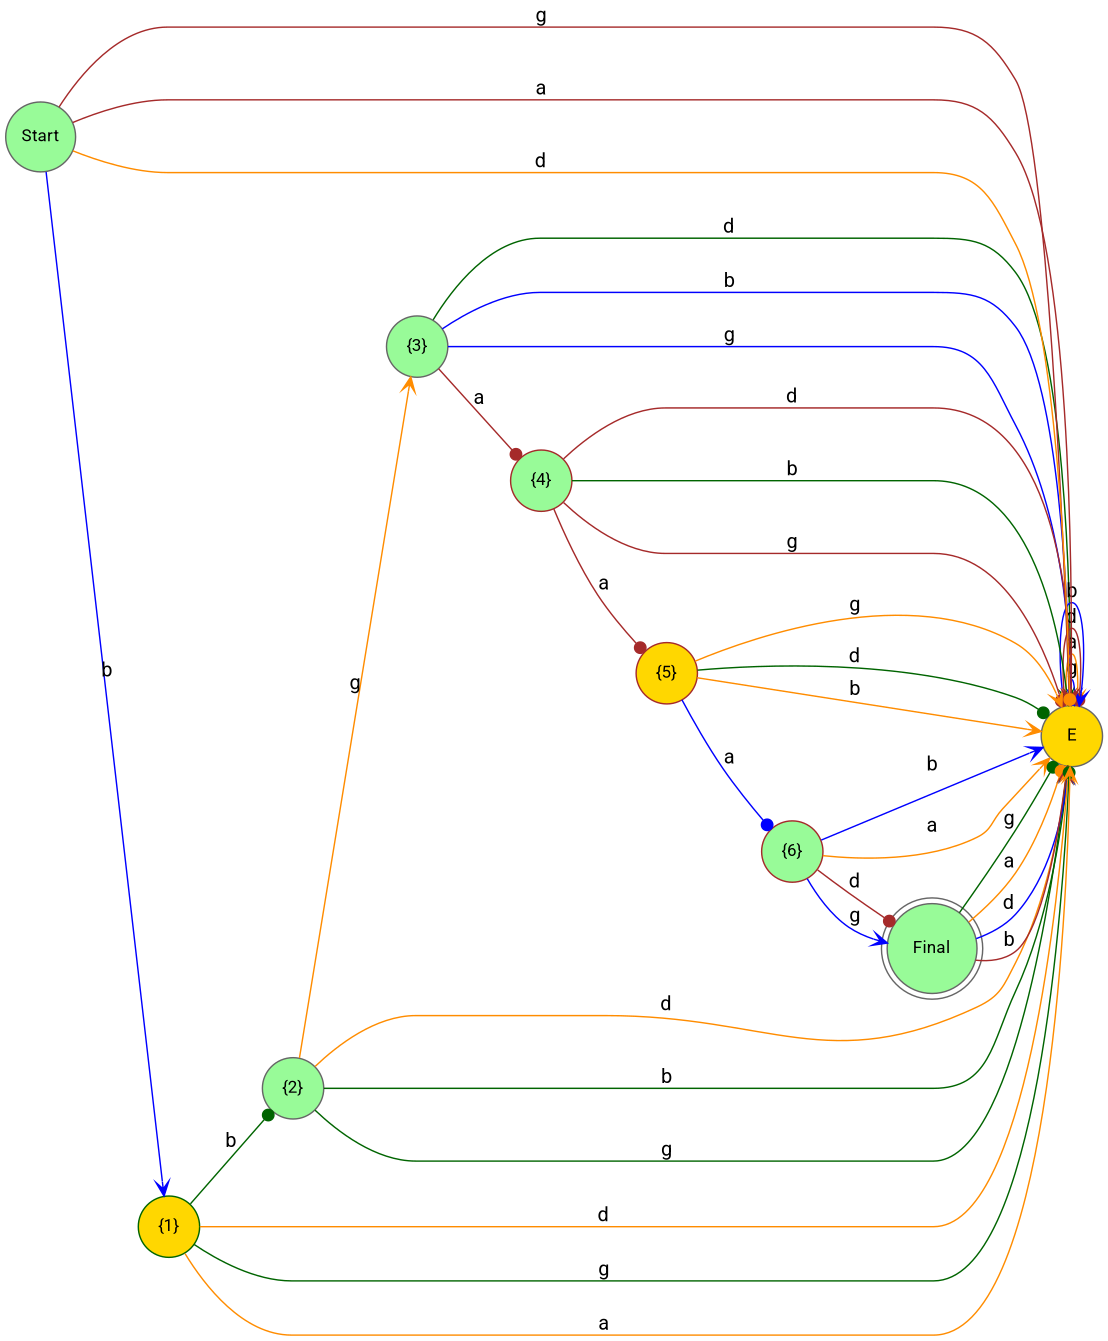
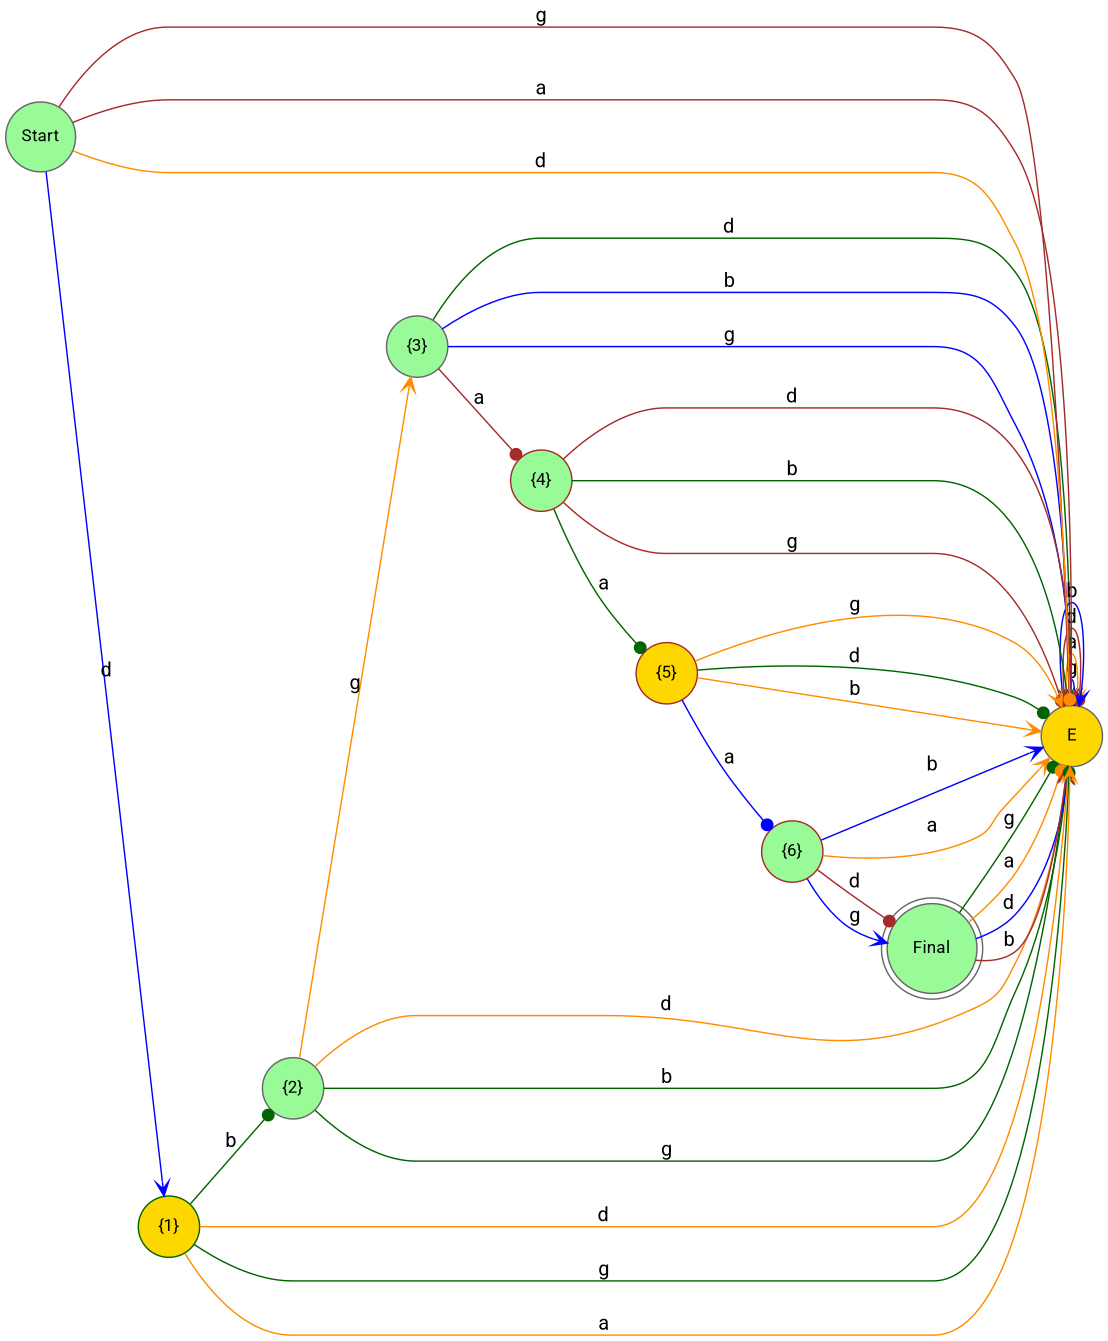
edge "{4}" -> "{5}": color brown -> darkgreen
edge "Start" -> "{1}": label "b" -> "d"
